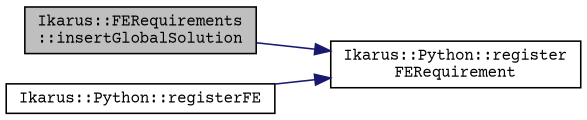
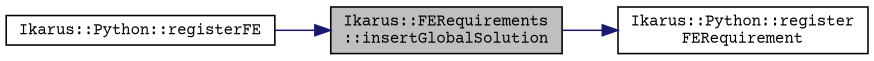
edge "Ikarus::Python::registerFE" -> "Ikarus::Python::register FERequirement": now "Ikarus::Python::registerFE" -> "Ikarus::FERequirements ::insertGlobalSolution"
